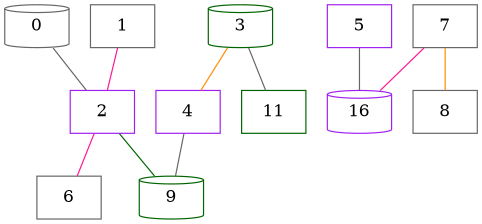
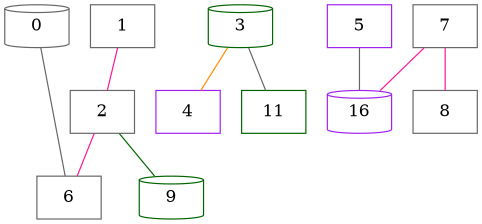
edge "0" -- "2": now "0" -- "6"
edge "7" -- "8": color darkorange -> deeppink
node "2": color purple -> gray40
edge "4" -- "9": removed
